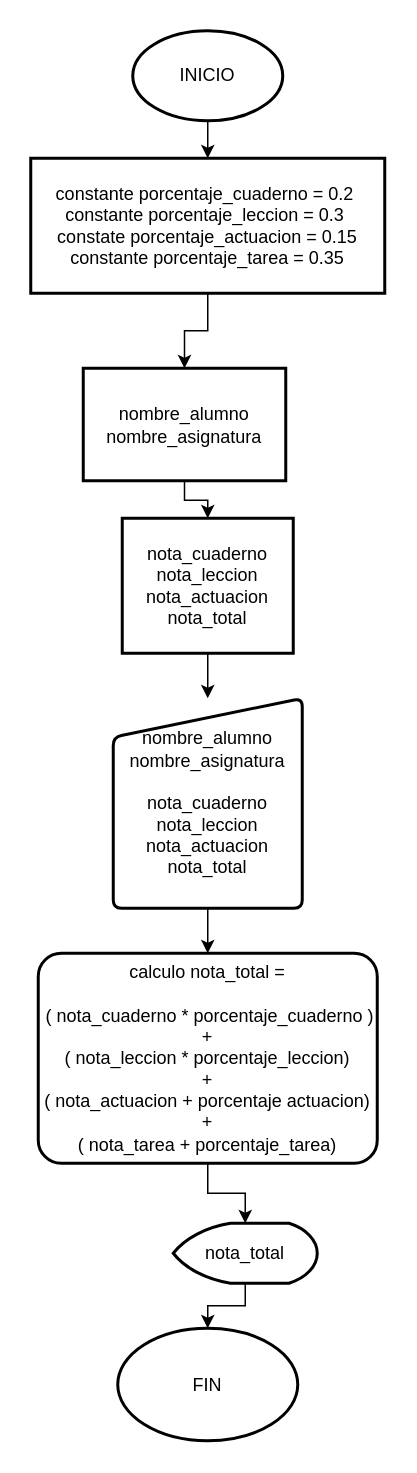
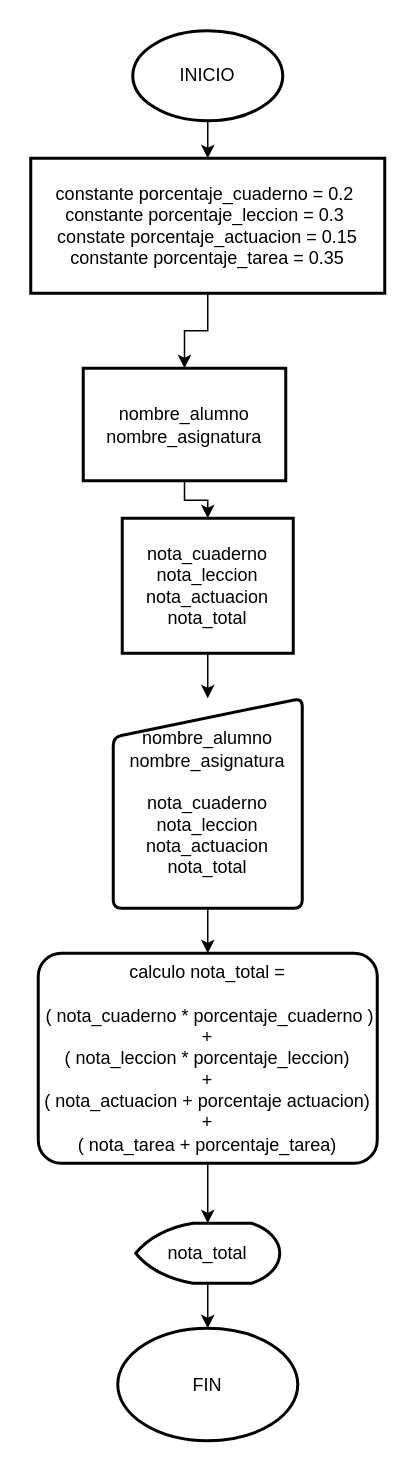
node "nota_total": moved (245, 1253) -> (208, 1253)
